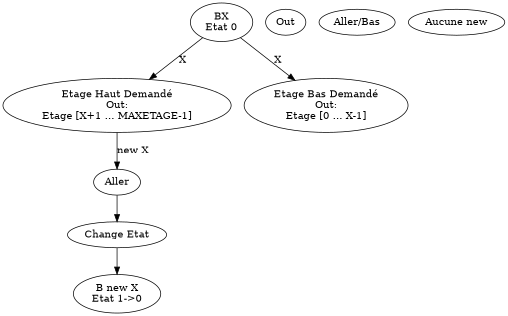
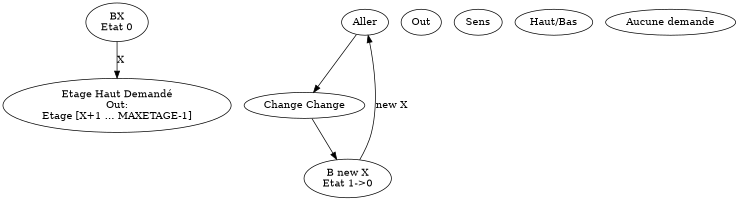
node "Aller/Bas": label "Aller/Bas" -> "Haut/Bas"
node "Aucune new": label "Aucune new" -> "Aucune demande"
node "Sens": added
node "Etage Bas Demandé Out: Etage [0 ... X-1]": removed
edge "Etage Haut Demandé Out: Etage [X+1 ... MAXETAGE-1]" -> "Aller": now "B new X Etat 1->0" -> "Aller"
node "Change Etat": label "Change Etat" -> "Change Change"
